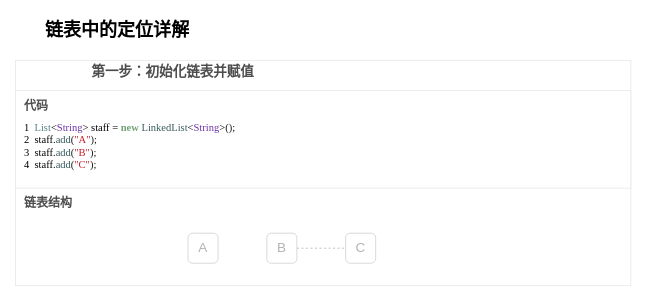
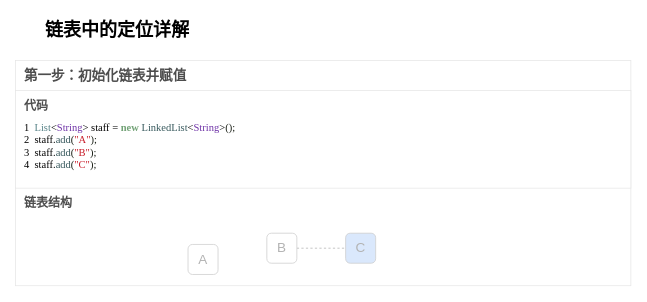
node "第一步：初始化链表并赋值": moved (180, 72) -> (113, 75)
node "A": moved (203, 248) -> (203, 259)
node "C": fillcolor #ffffff -> #dae8fc
